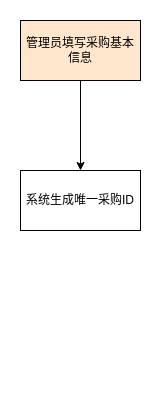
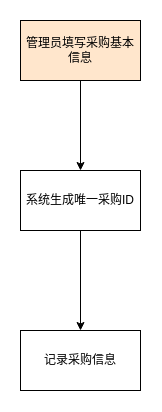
edge "系统生成唯一采购ID" -> "记录采购信息": added
node "记录采购信息": added
